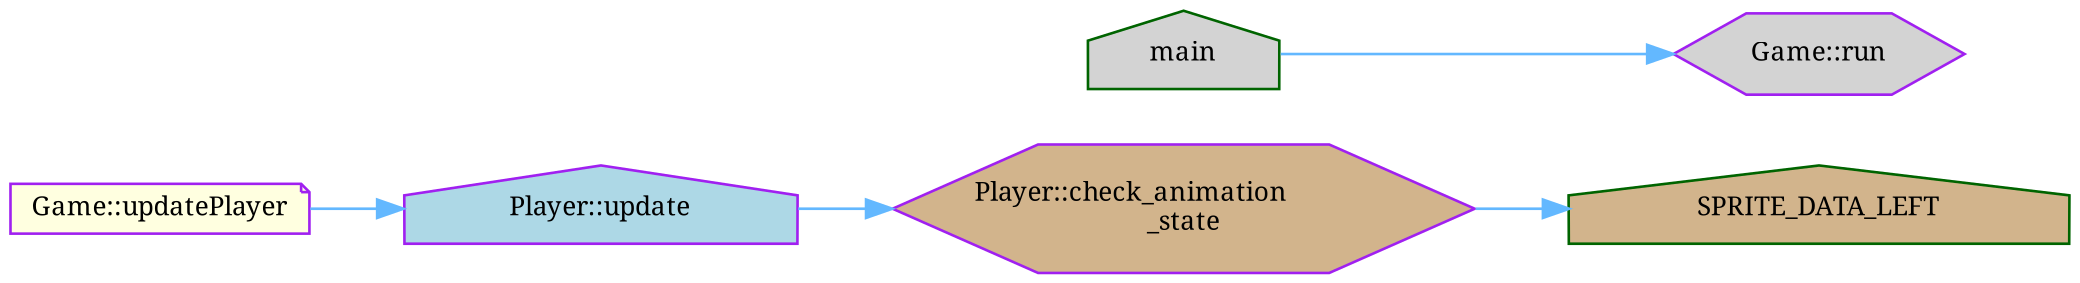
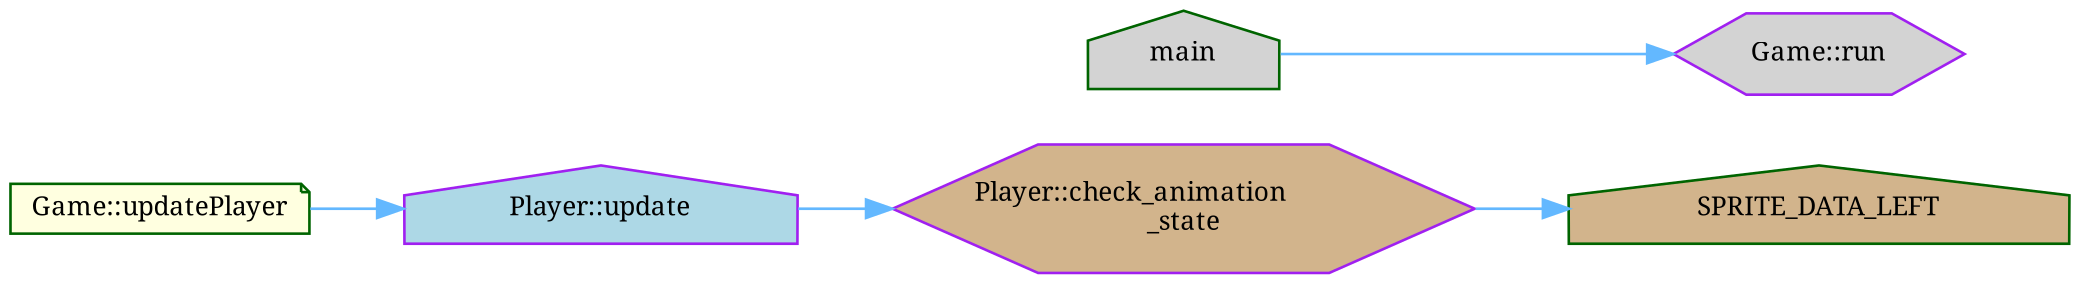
node "Game::updatePlayer": color purple -> darkgreen
